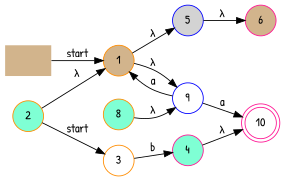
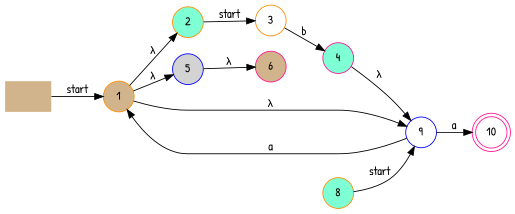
edge "2" -> "1": reversed
edge "8" -> "9": label "λ" -> "start"
edge "4" -> "10": now "4" -> "9"
